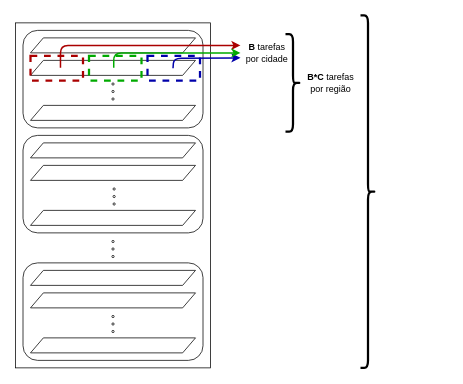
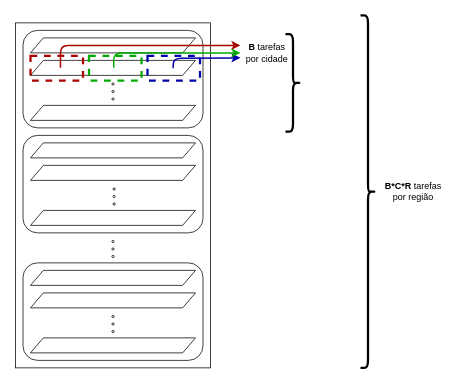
node "B*C tarefas por região": removed
node "B*C*R tarefas por região": added
